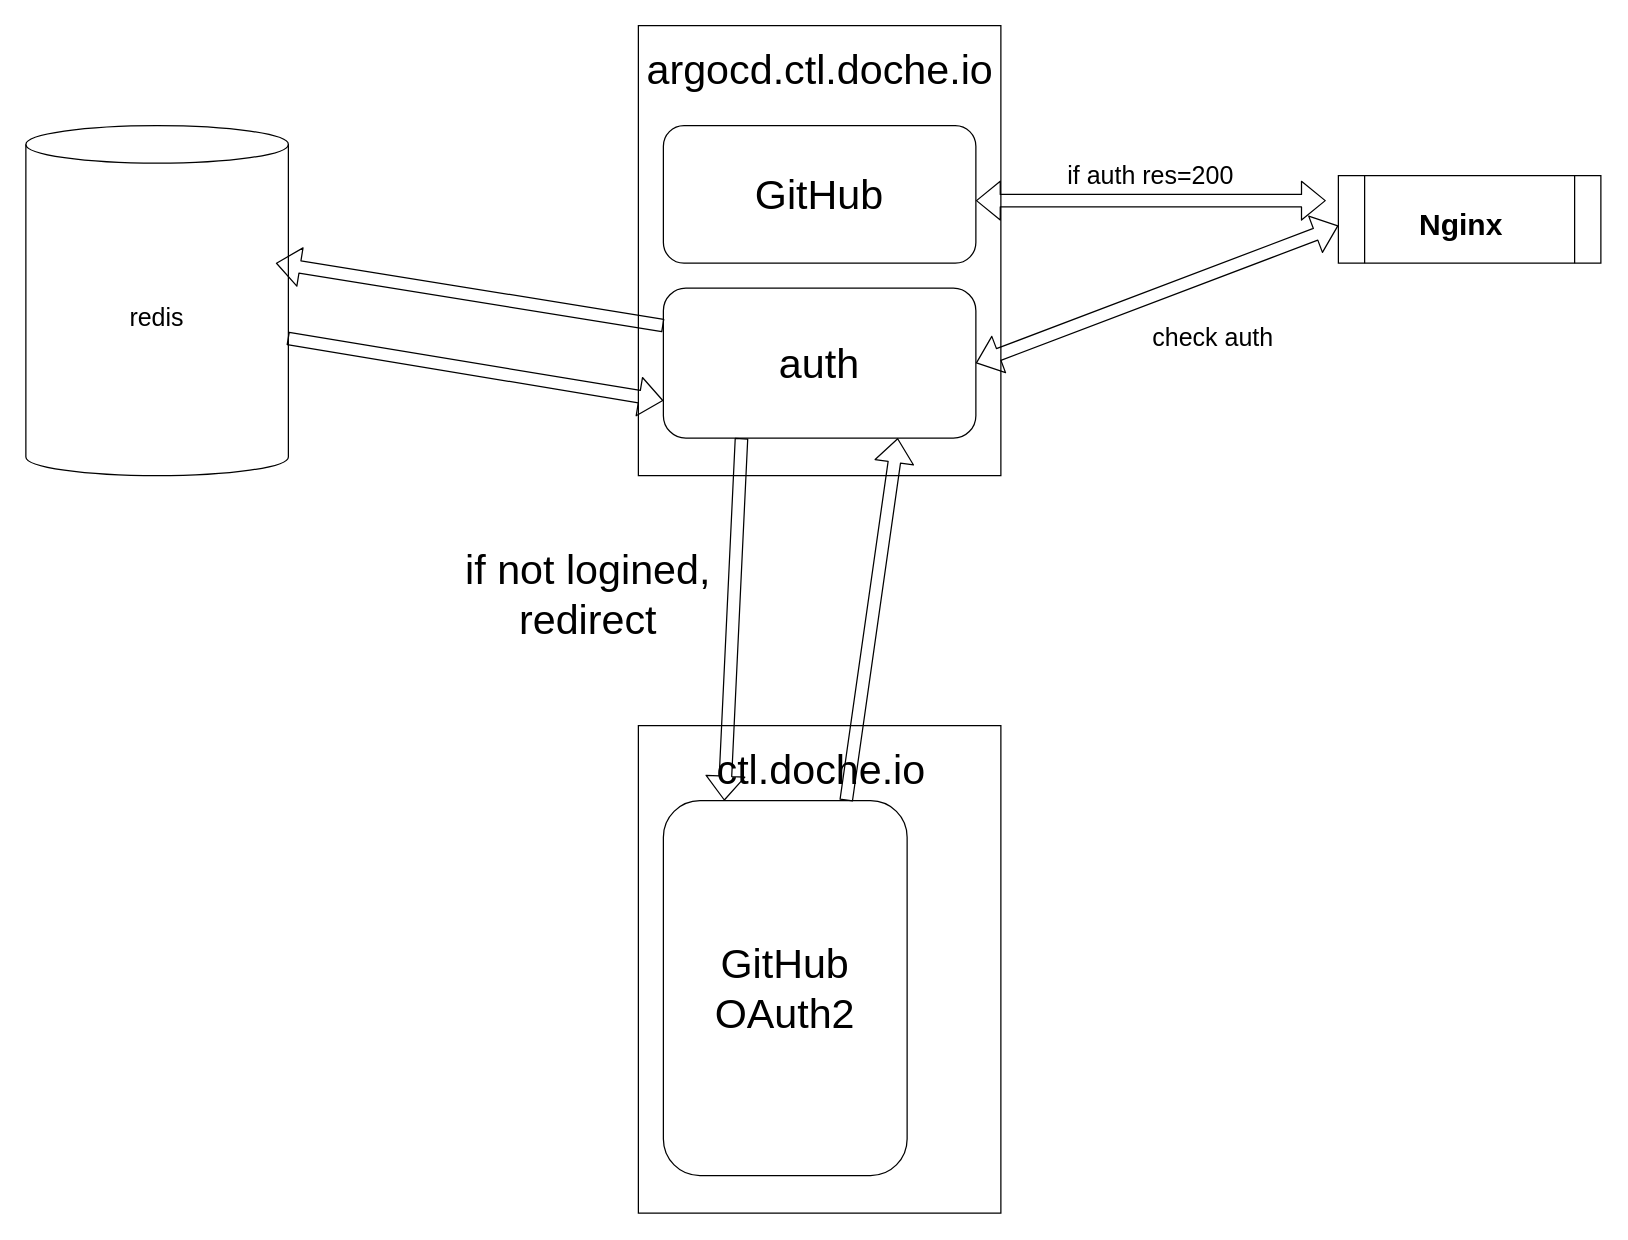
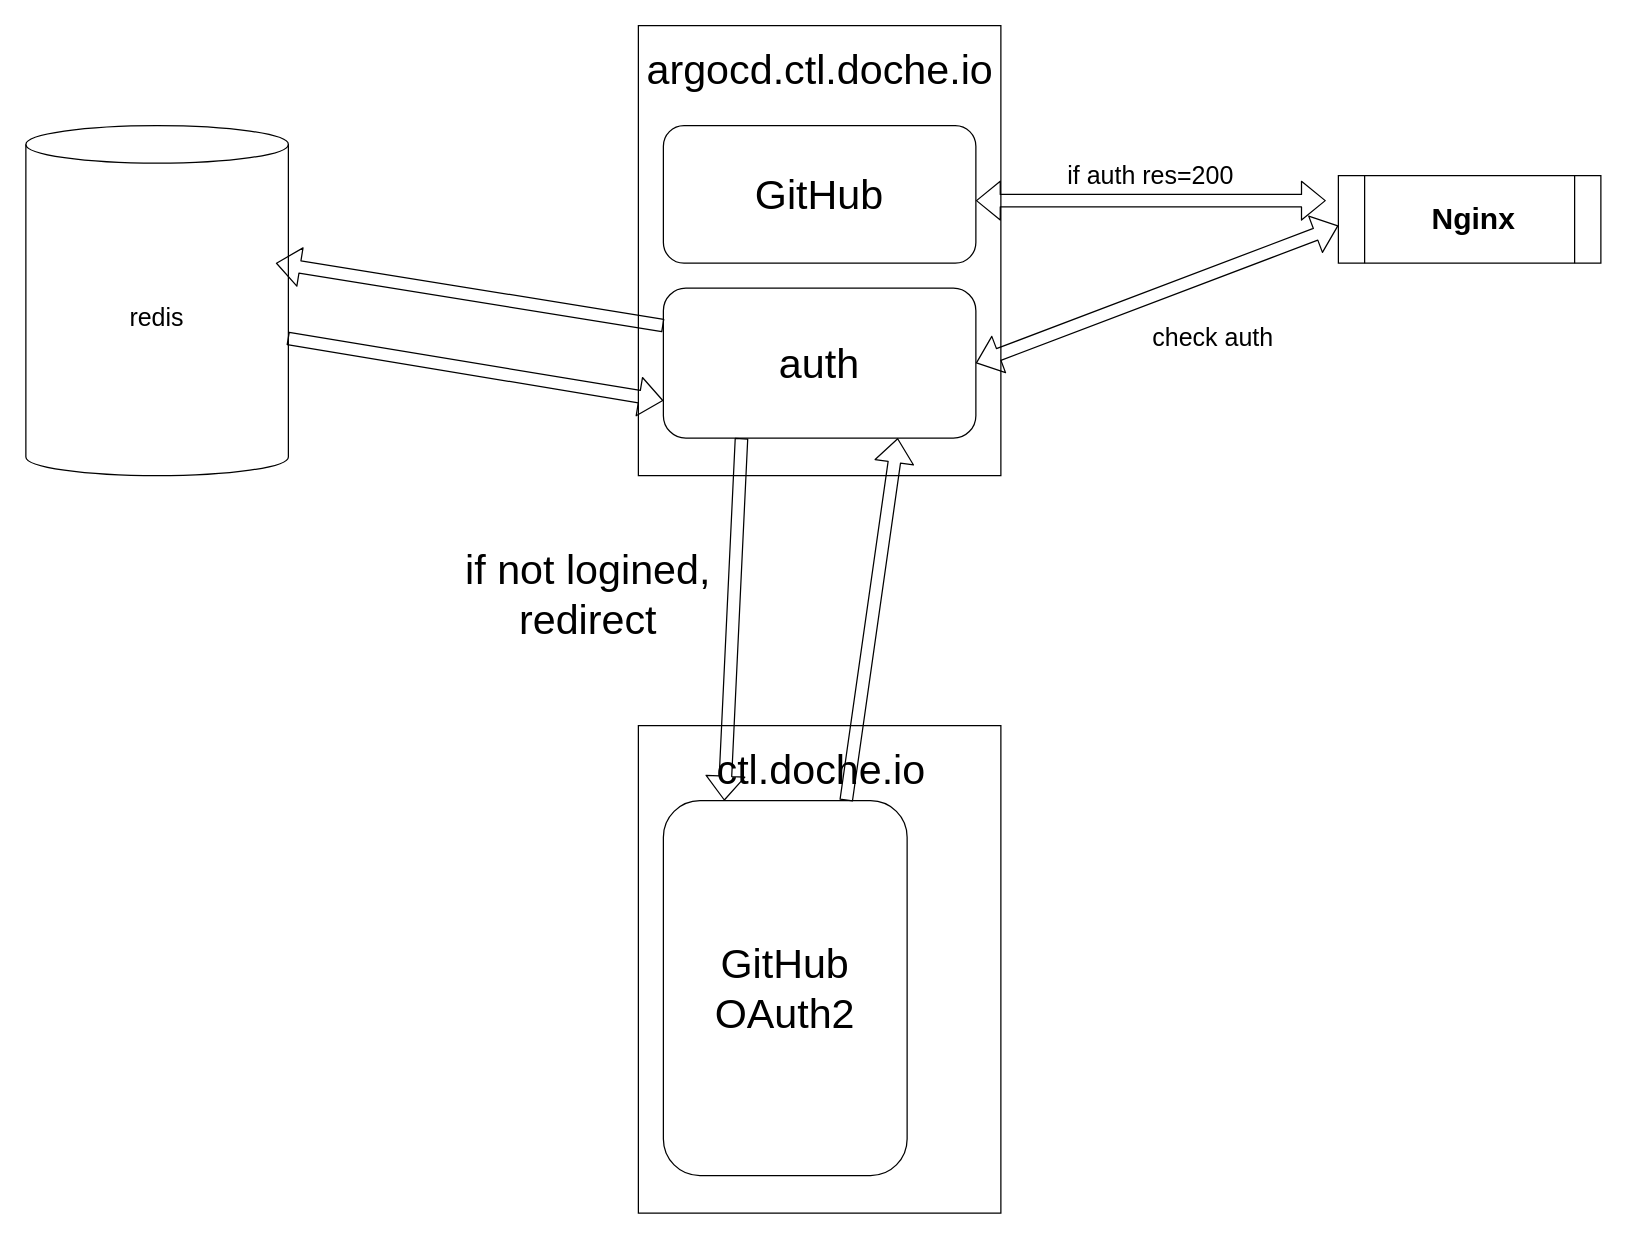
node "Nginx": moved (1463, 232) -> (1476, 226)
